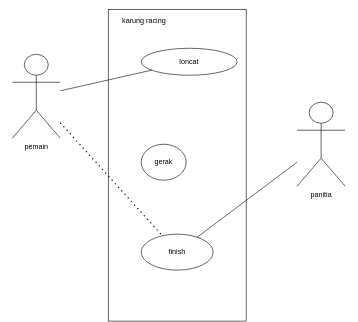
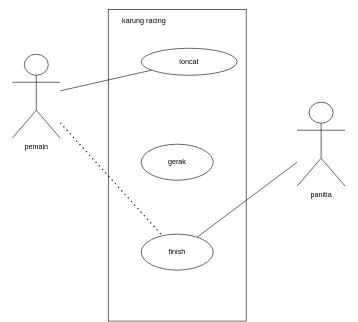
node "gerak": size 45x36 -> 72x36
